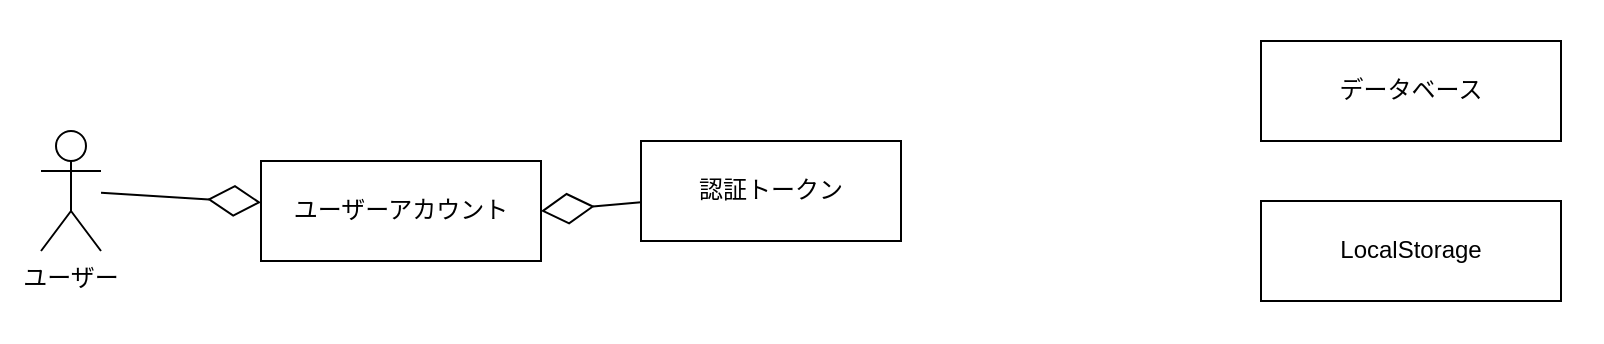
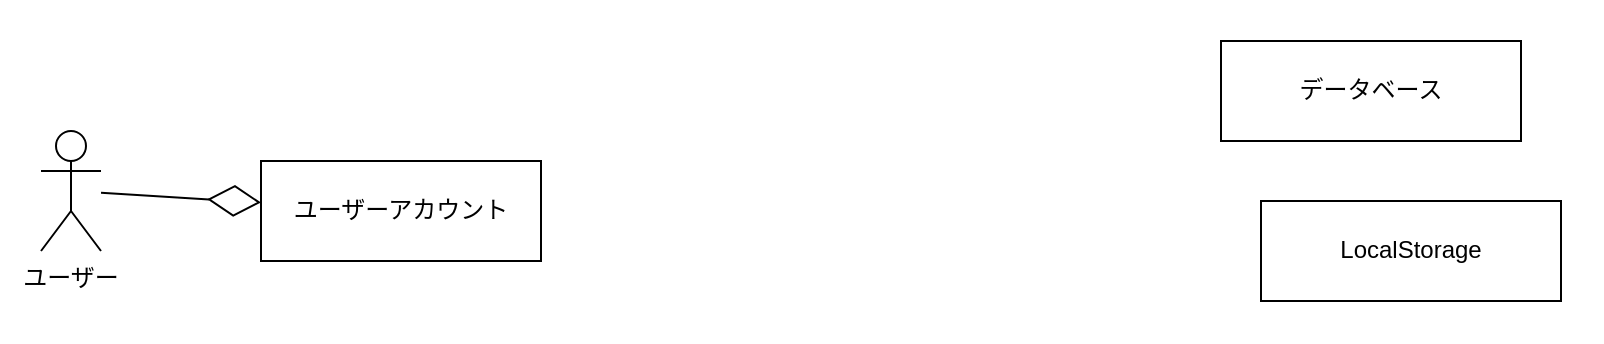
node "データベース": moved (1411, 91) -> (1371, 91)
node "認証トークン": removed
edge "認証トークン" -> "ユーザーアカウント": removed
